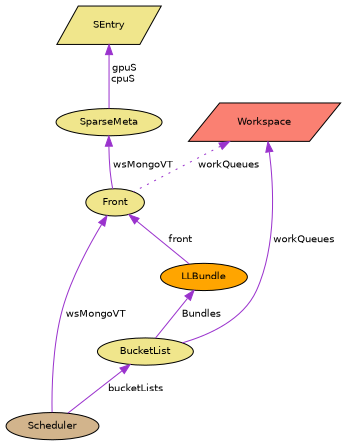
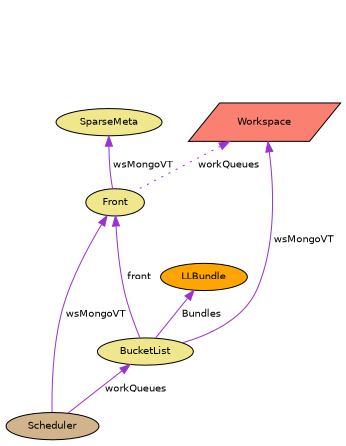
node "SEntry": removed
edge "BucketList" -> "Workspace": label " workQueues" -> " wsMongoVT"
edge "LLBundle" -> "Front": now "BucketList" -> "Front"
edge "Scheduler" -> "BucketList": label " bucketLists" -> " workQueues"
